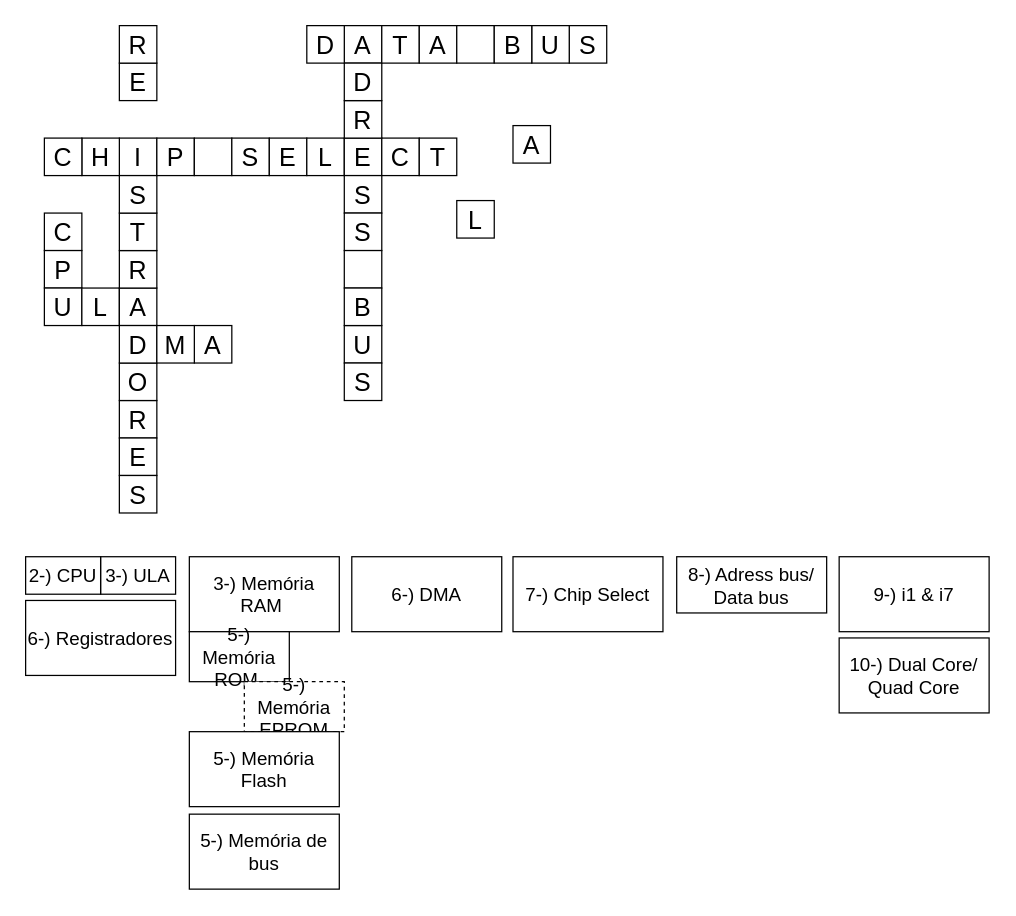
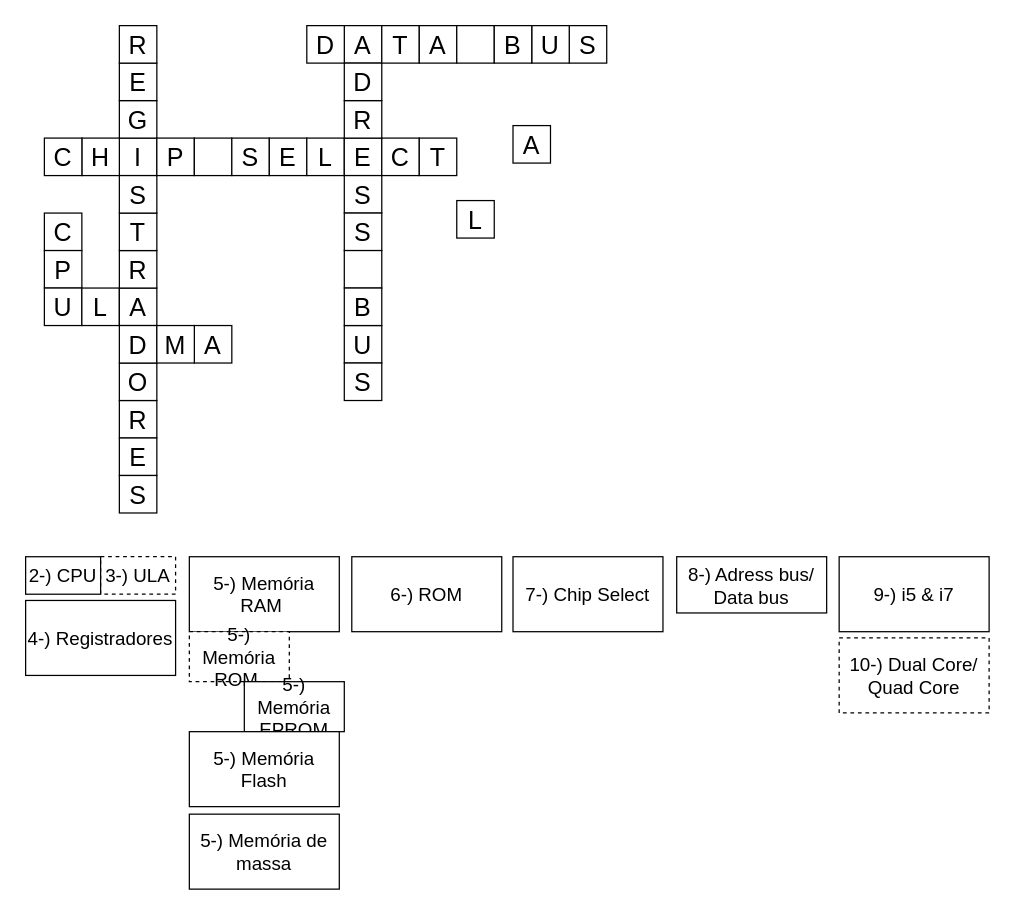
node "G": added
node "3-) ULA": style solid -> dashed
node "3-) Memória RAM": label "3-) Memória RAM" -> "5-) Memória RAM"
node "6-) DMA": label "6-) DMA" -> "6-) ROM"
node "9-) i1 & i7": label "9-) i1 & i7" -> "9-) i5 & i7"
node "6-) Registradores": label "6-) Registradores" -> "4-) Registradores"
node "5-) Memória ROM": style solid -> dashed
node "10-) Dual Core/Quad Core": style solid -> dashed
node "5-) Memória EPROM": style dashed -> solid
node "5-) Memória de bus": label "5-) Memória de bus" -> "5-) Memória de massa"
